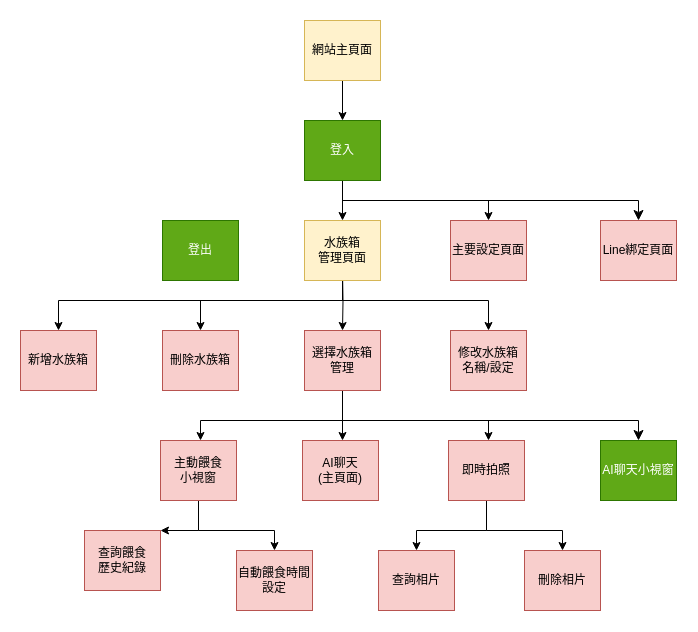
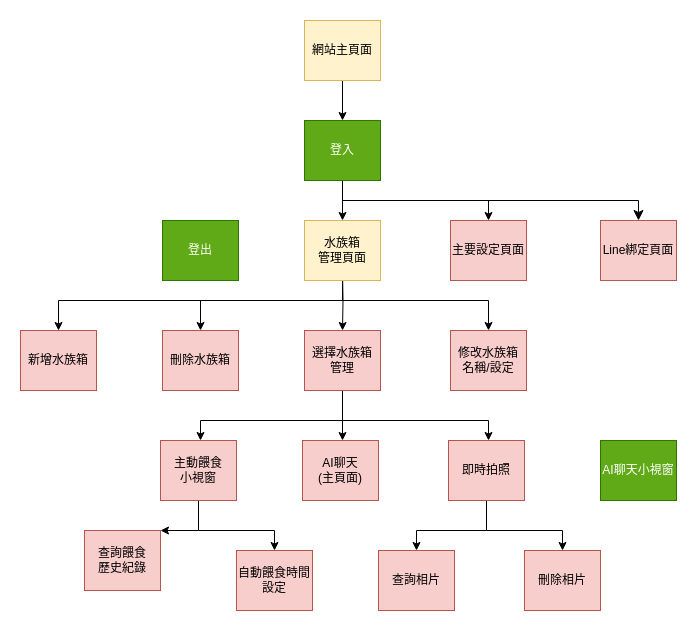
edge "選擇水族箱 管理" -> "AI聊天小視窗": removed
